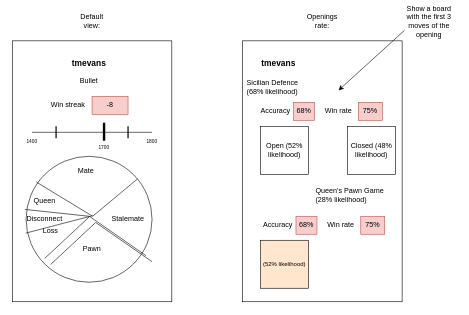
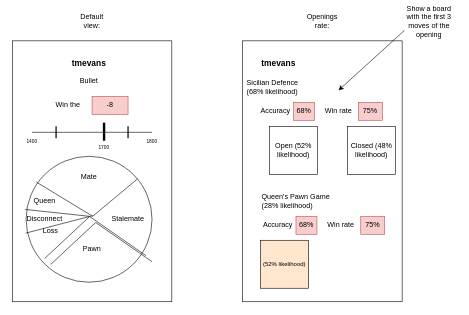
node "Win streak": label "Win streak" -> "Win the"
node "Open (52% likelihood)": moved (285, 150) -> (294, 150)
node "Mate": moved (86, 171) -> (89, 177)
node "Queen's Pawn Game (28% likelihood)": moved (351, 195) -> (297, 201)
